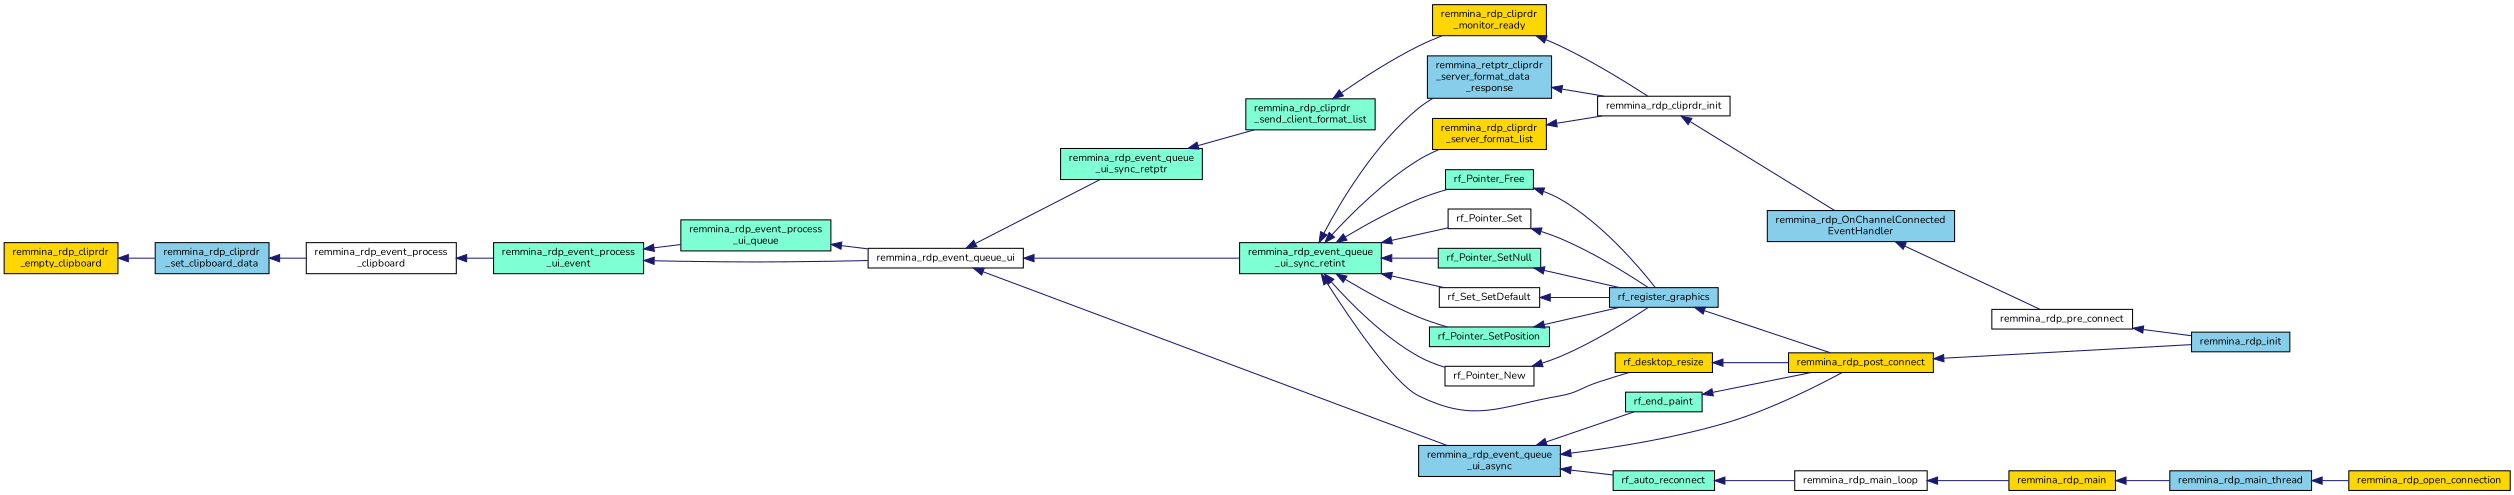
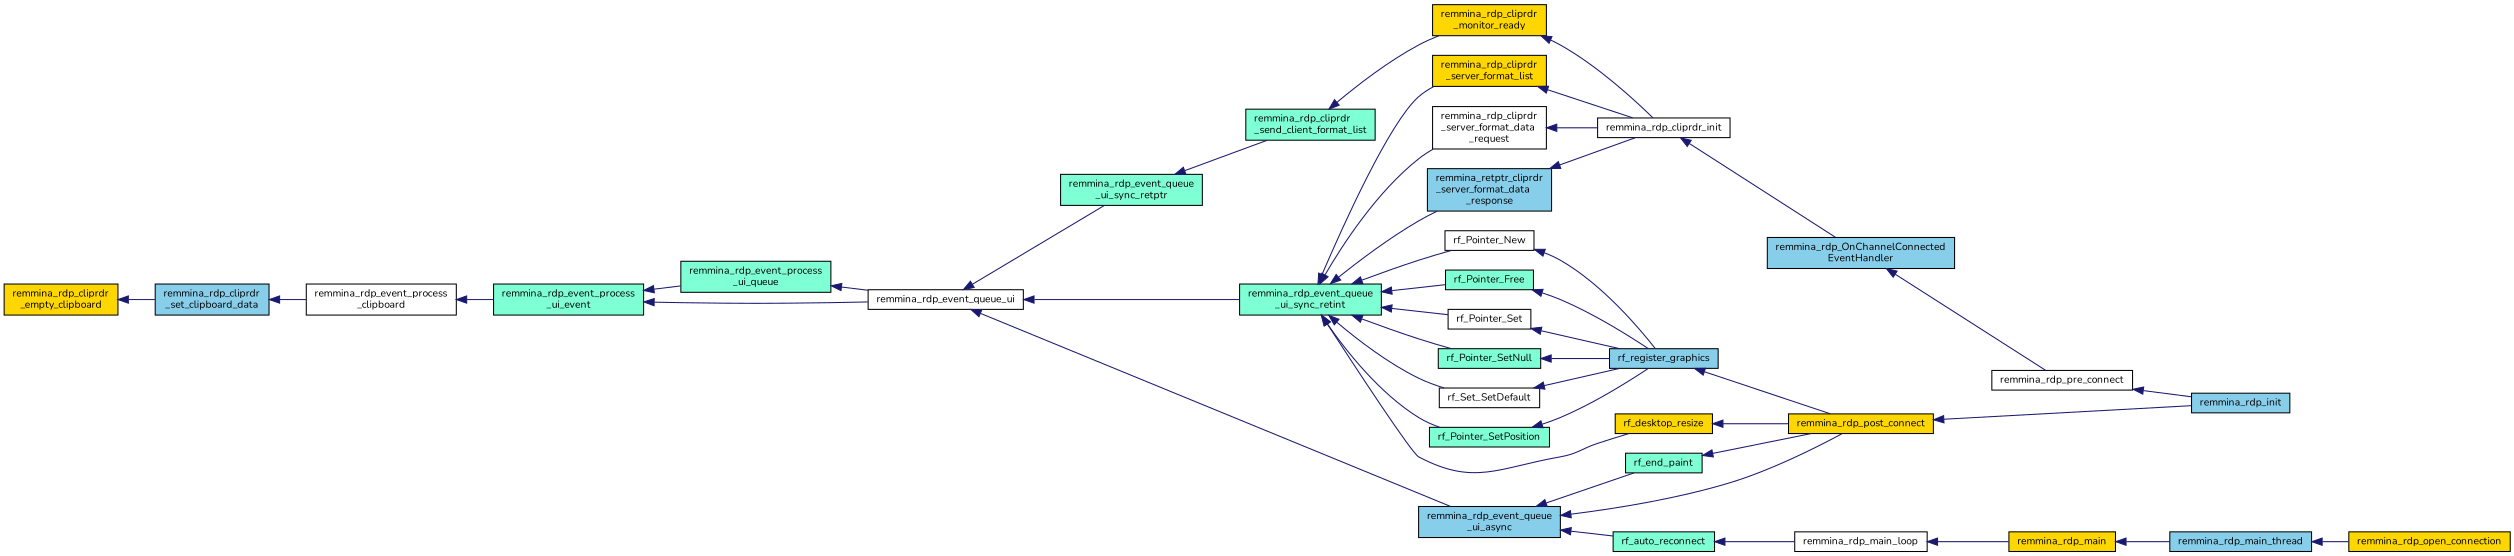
node "remmina_rdp_cliprdr _server_format_data _request": added
